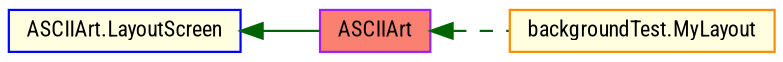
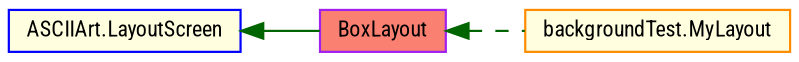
node "ASCIIArt": label "ASCIIArt" -> "BoxLayout"
